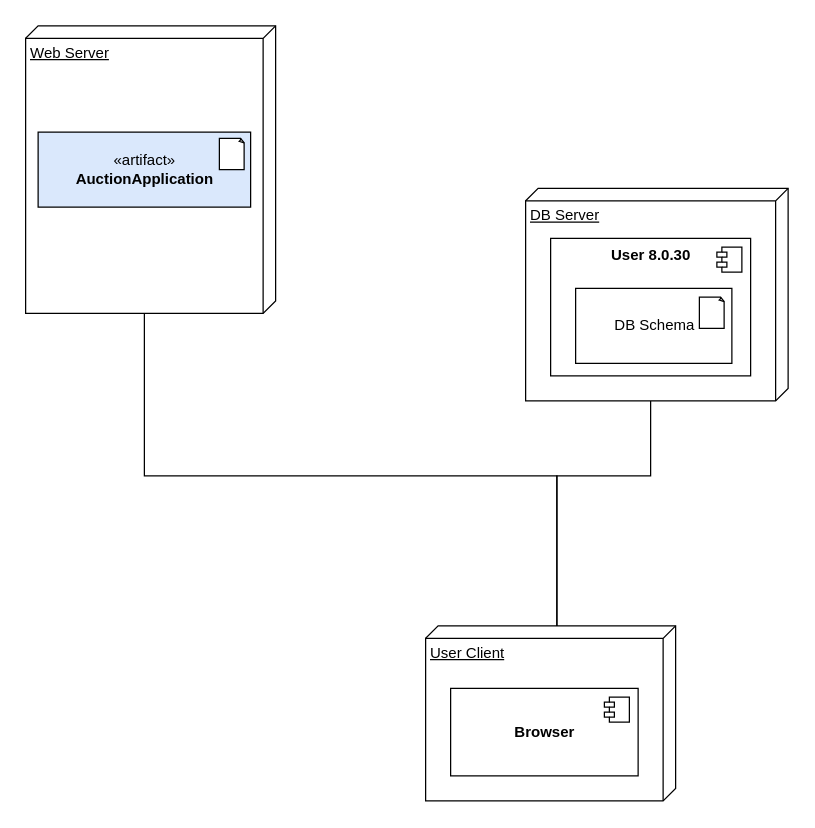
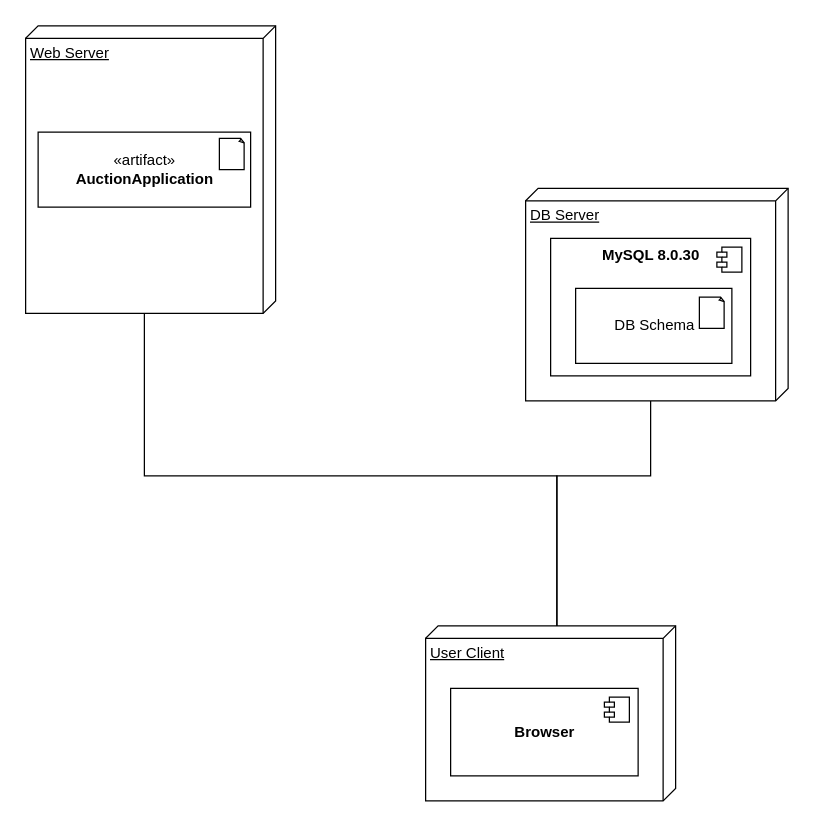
node "«artifact» AuctionApplication": fillcolor #dae8fc -> #ffffff
node "User 8.0.30": label "User 8.0.30" -> "MySQL 8.0.30"
